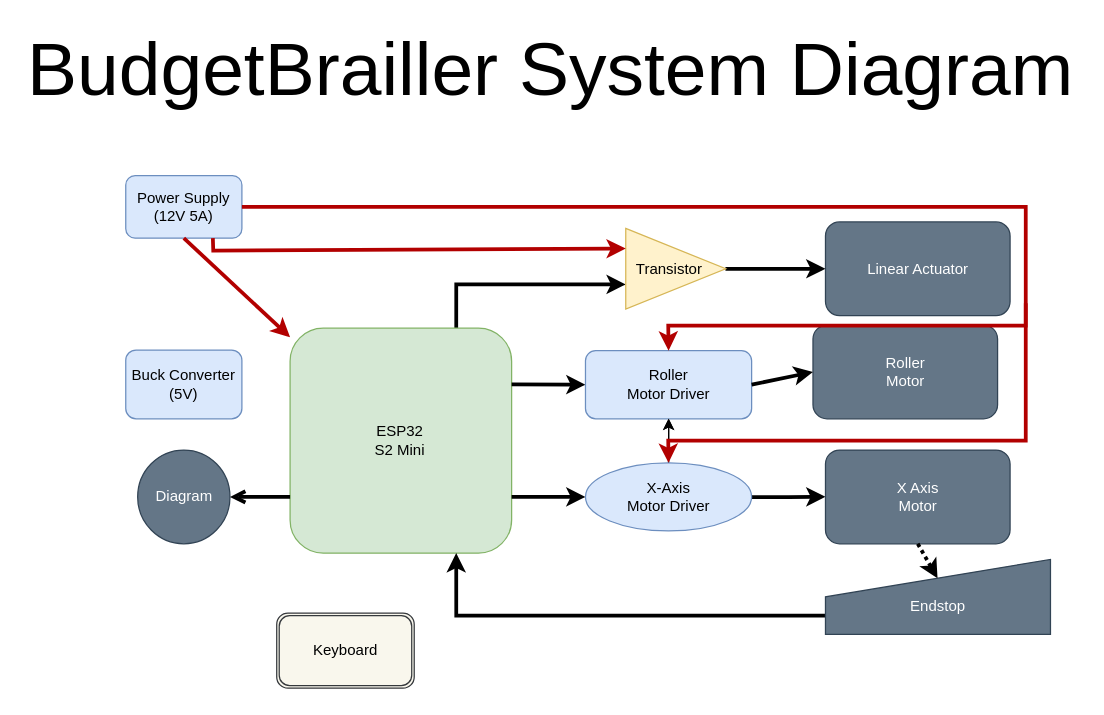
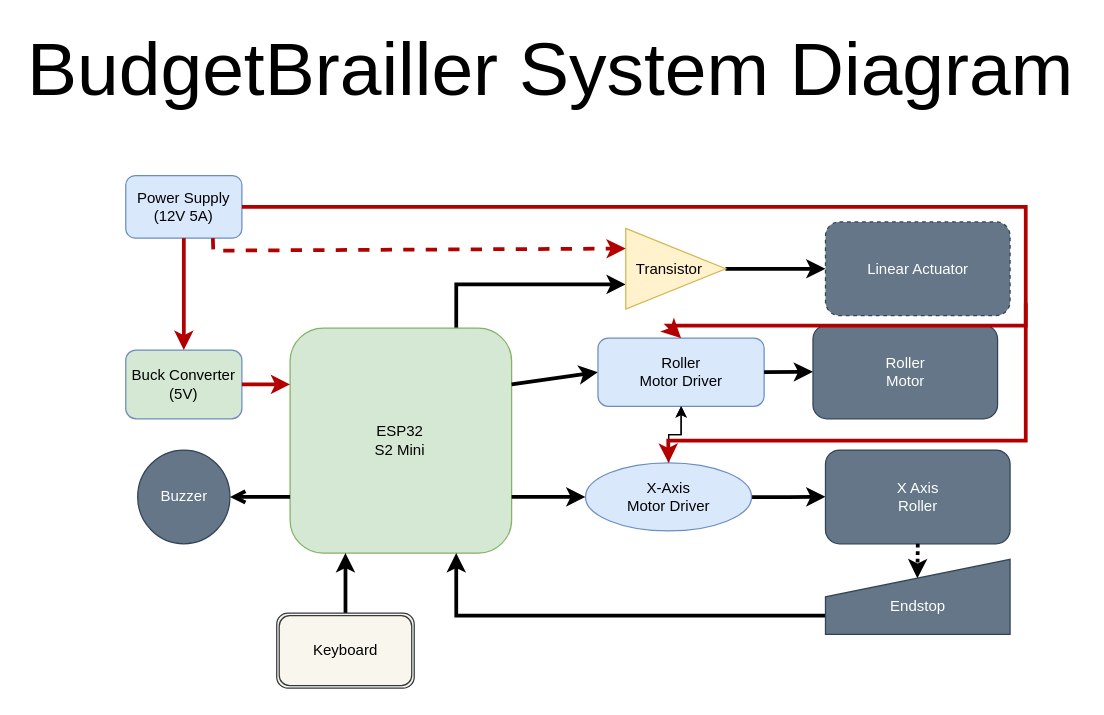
edge "Power Supply (12V 5A)" -> "Transistor": style solid -> dashed
node "Linear Actuator": style solid -> dashed
edge "Power Supply (12V 5A)" -> "ESP32 S2 Mini": now "Power Supply (12V 5A)" -> "Buck Converter (5V)"
node "Buck Converter (5V)": fillcolor #dae8fc -> #d5e8d4
edge "Buck Converter (5V)" -> "ESP32 S2 Mini": added
node "Roller Motor Driver": moved (668, 385) -> (681, 372)
node "Diagram": label "Diagram" -> "Buzzer"
node "X Axis Motor": label "X Axis Motor" -> "X Axis Roller"
edge "Keyboard" -> "ESP32 S2 Mini": added
node "Endstop": size 225x75 -> 185x75
